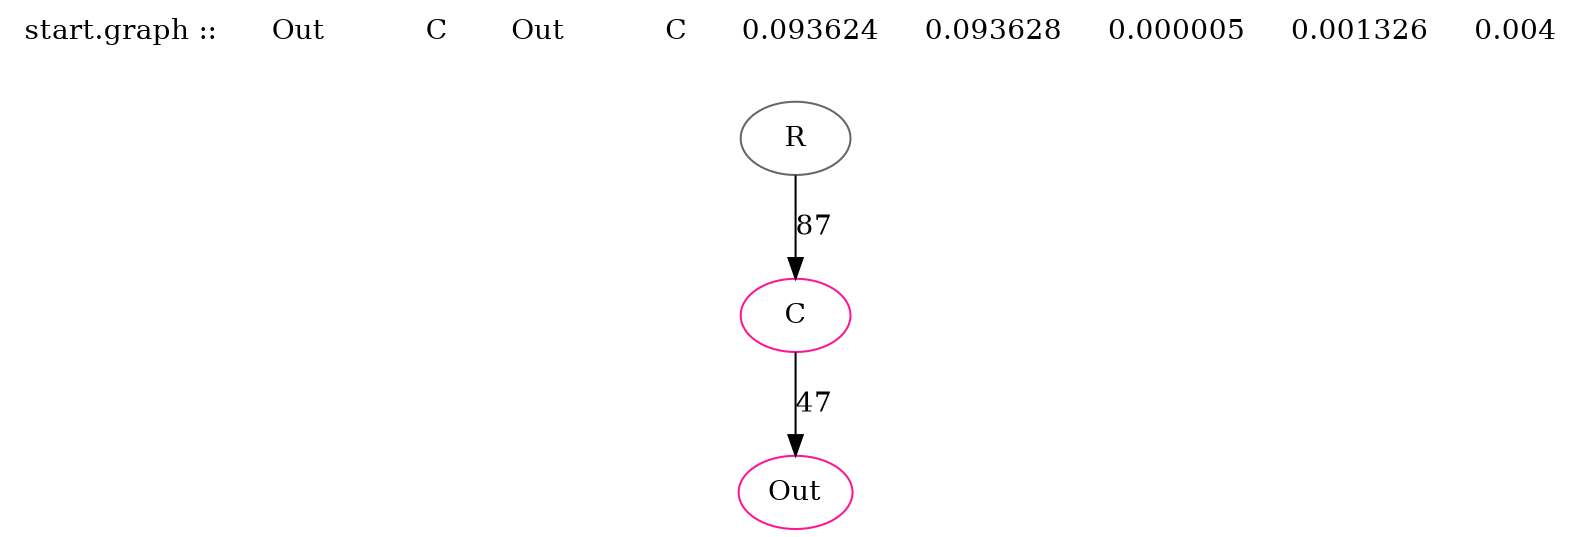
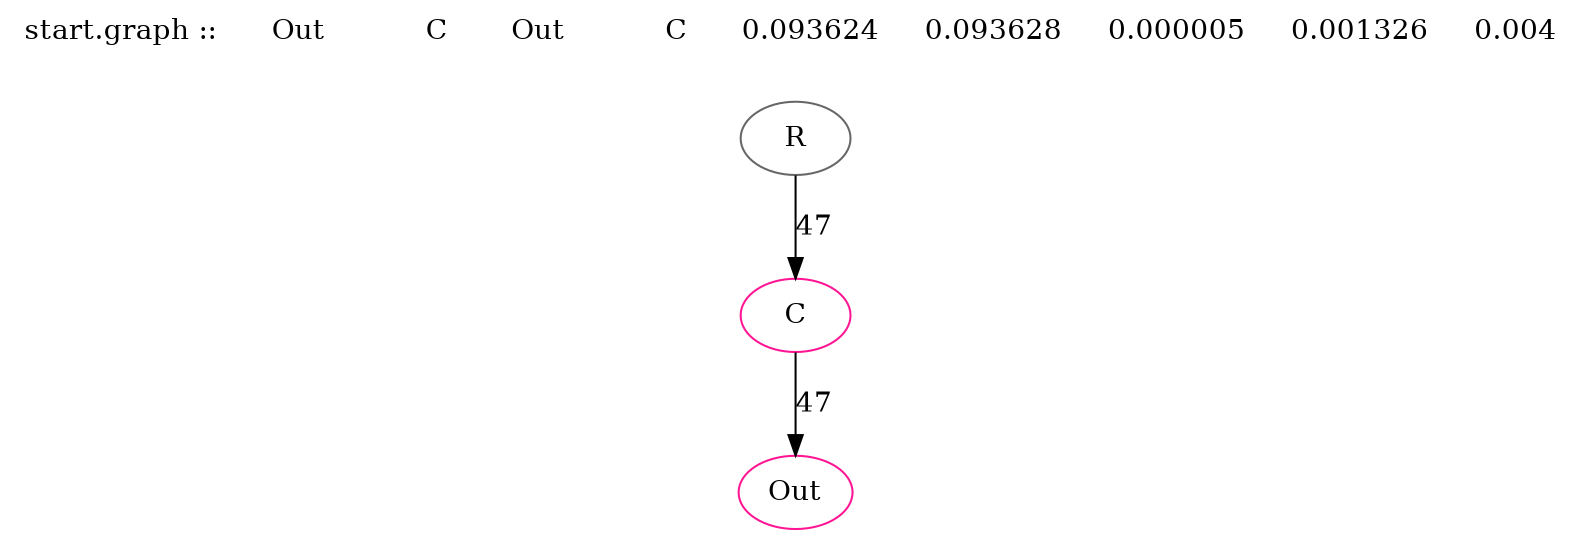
edge "R" -> "C": label "87" -> "47"
